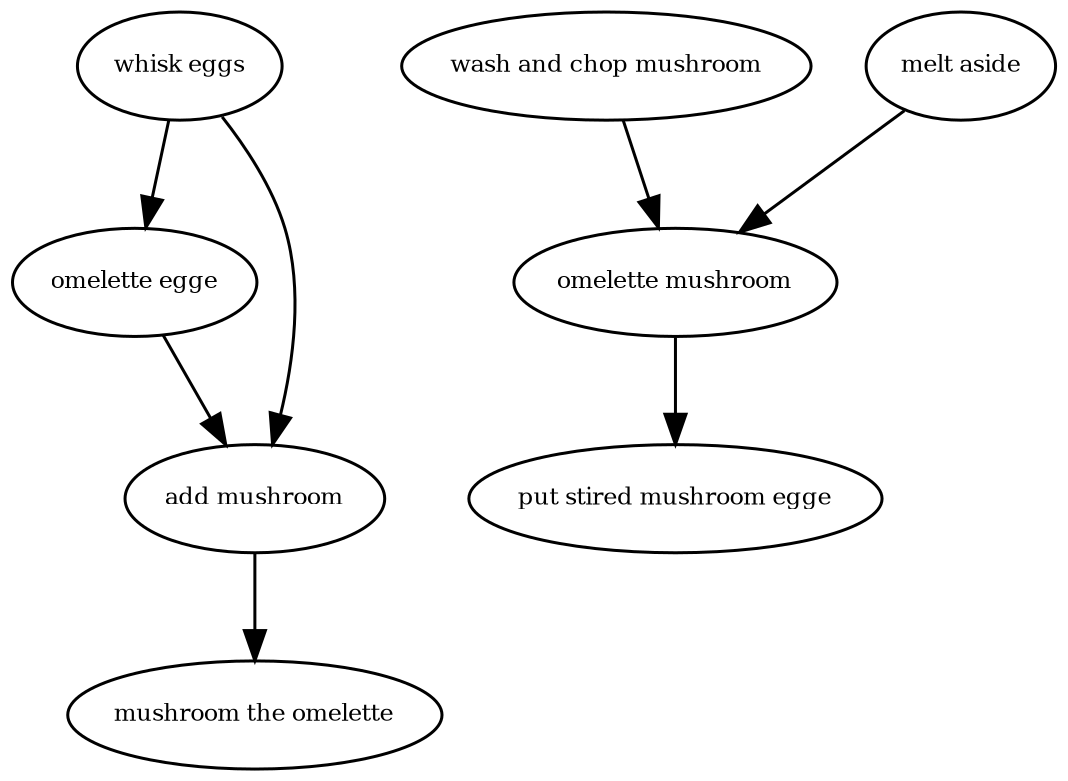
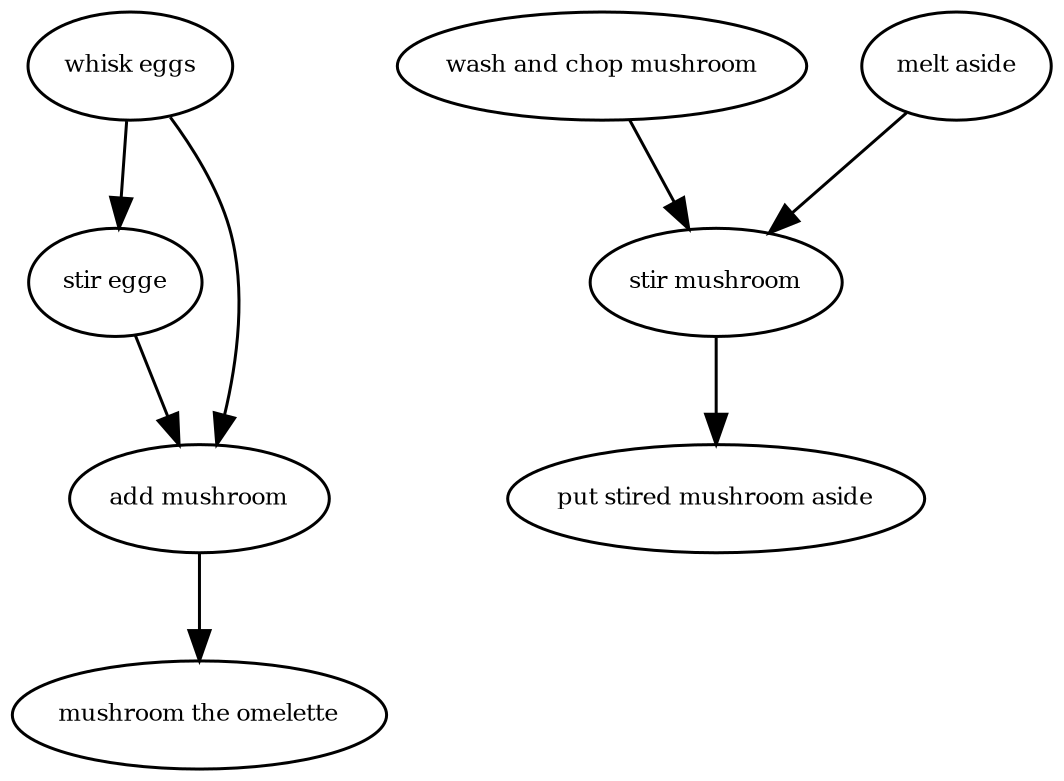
node "omelette egge": label "omelette egge" -> "stir egge"
node "omelette mushroom": label "omelette mushroom" -> "stir mushroom"
node "put stired mushroom egge": label "put stired mushroom egge" -> "put stired mushroom aside"
